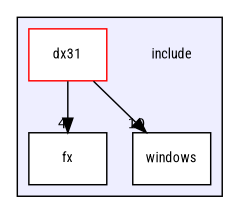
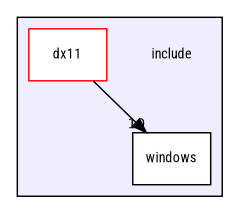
node "dx31": label "dx31" -> "dx11"
node "fx": removed
